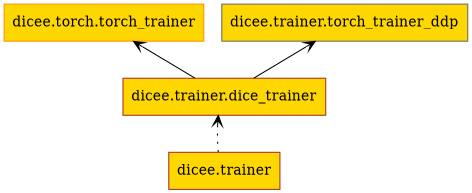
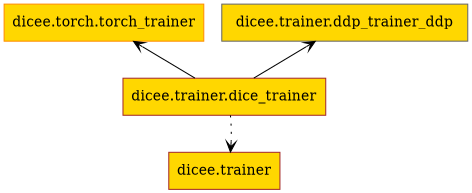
node "dicee.trainer.torch_trainer_ddp": label "dicee.trainer.torch_trainer_ddp" -> "dicee.trainer.ddp_trainer_ddp"
edge "dicee.trainer" -> "dicee.trainer.dice_trainer": reversed
